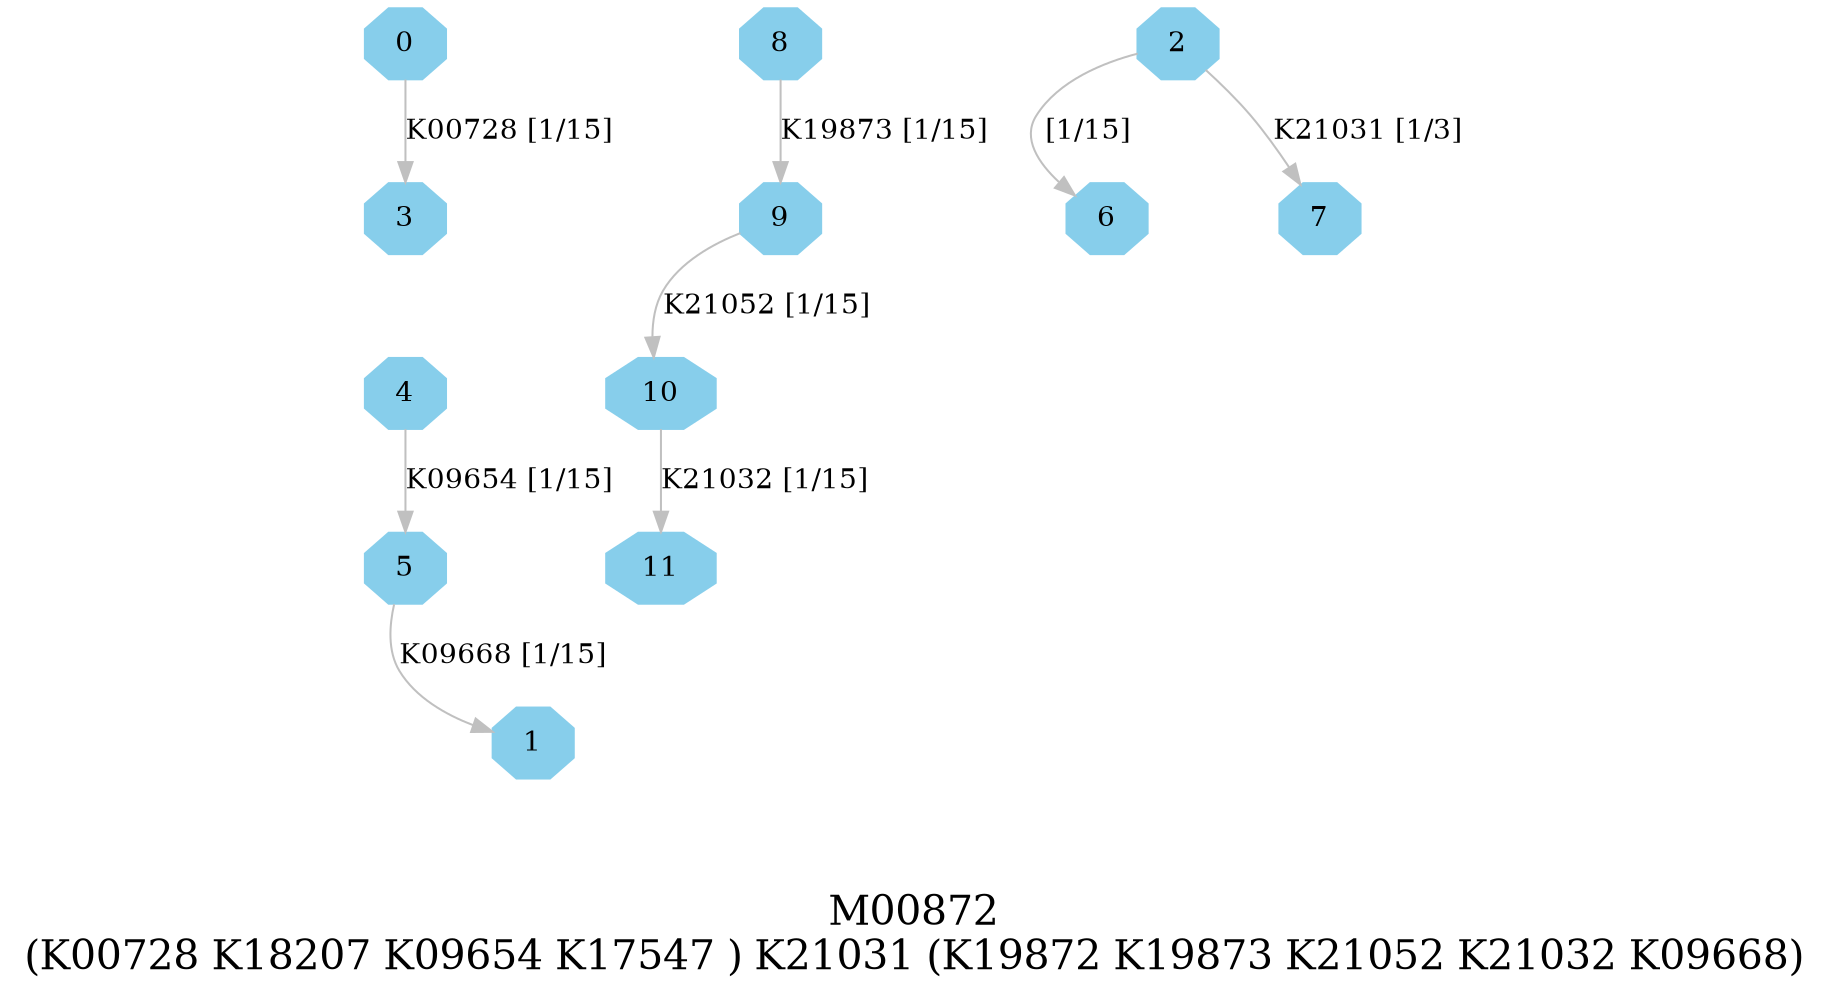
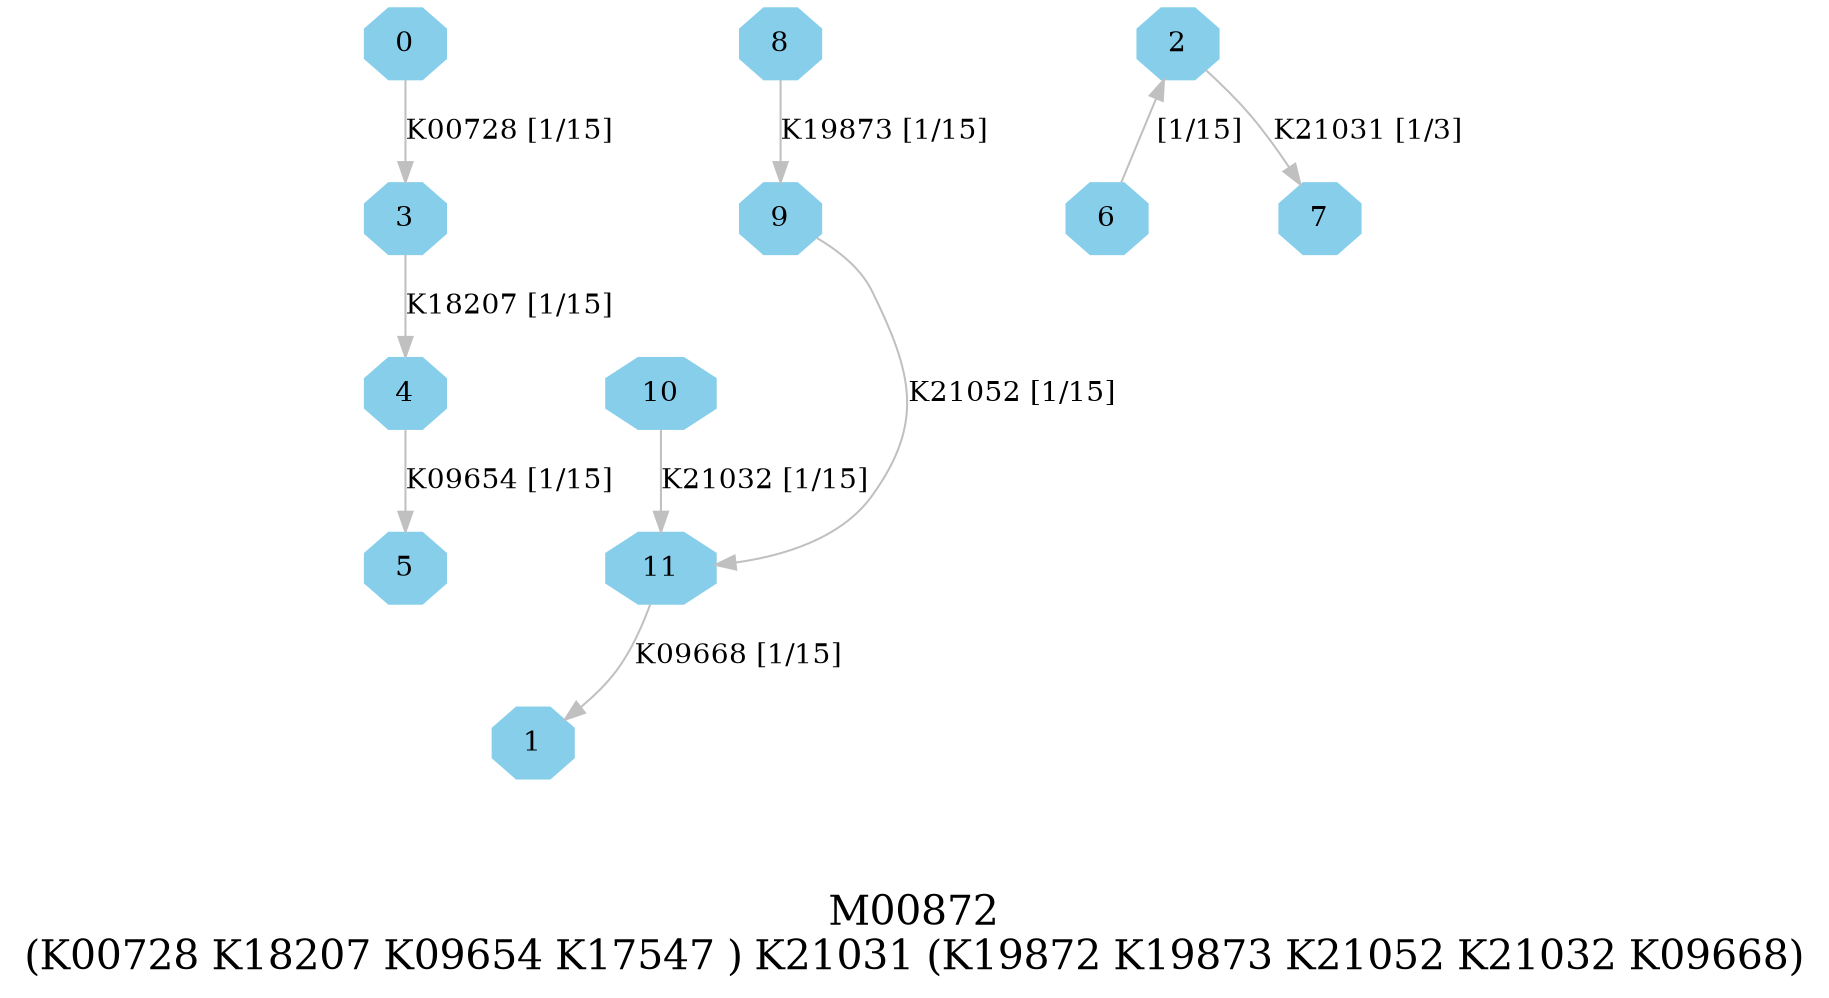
edge "2" -> "6": reversed
edge "9" -> "10": now "9" -> "11"
edge "3" -> "4": added, label "K18207 [1/15]"
edge "5" -> "1": now "11" -> "1"
